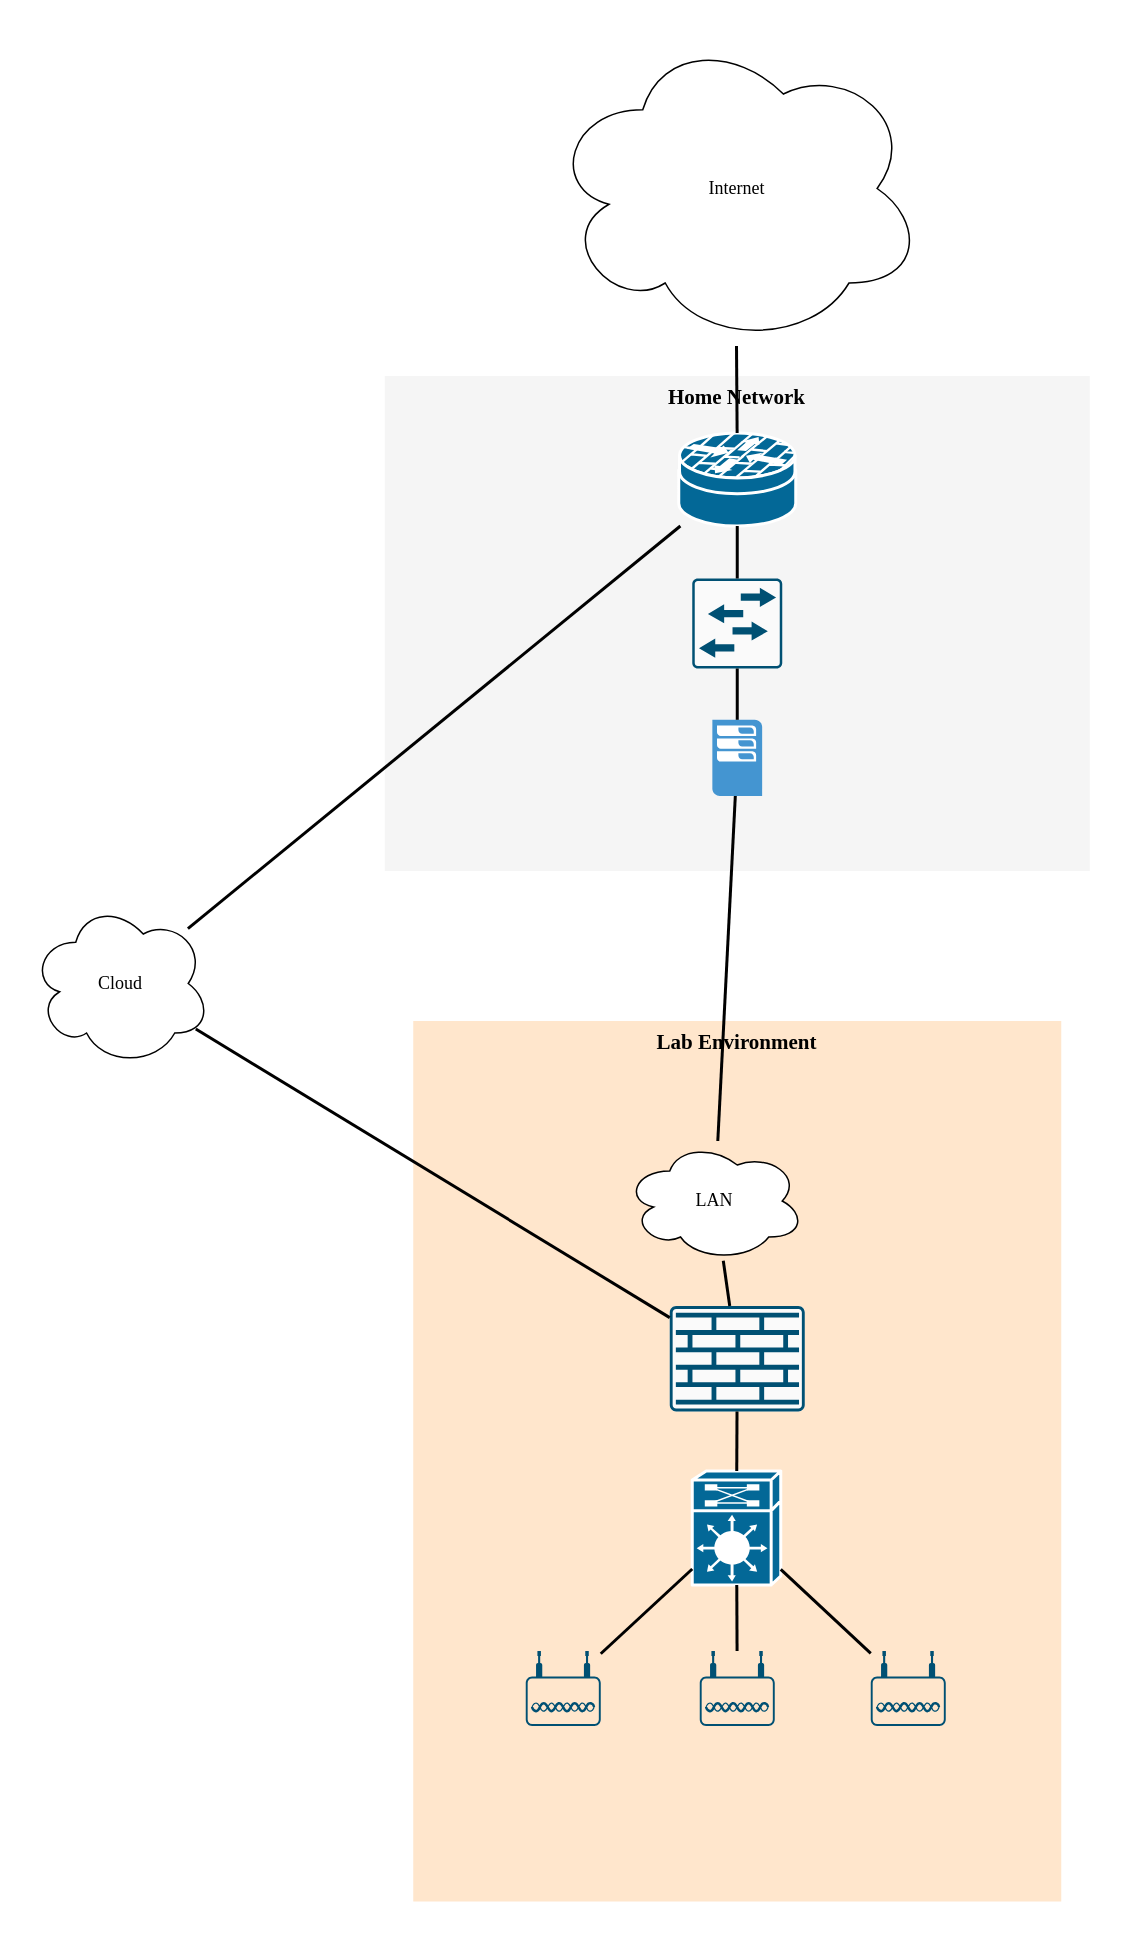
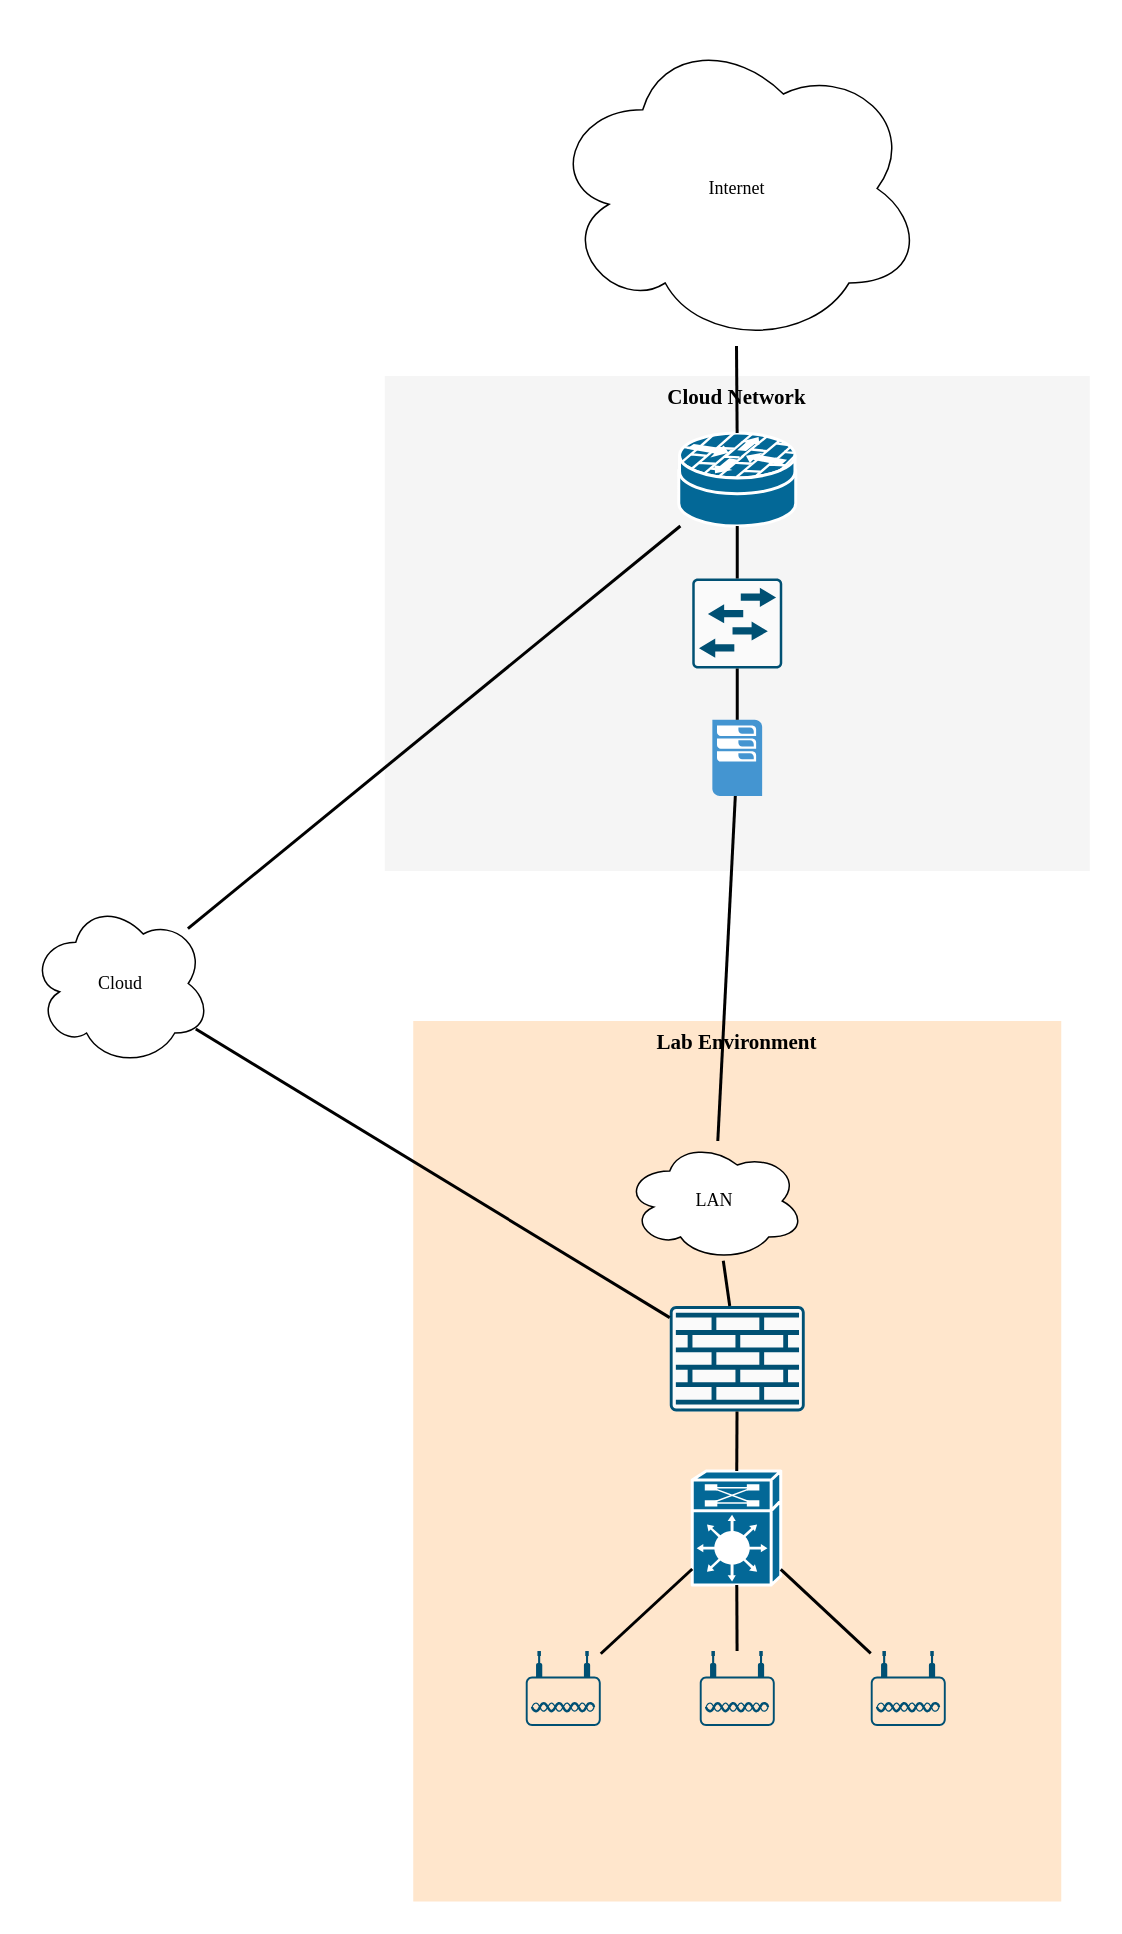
node "Home Network": label "Home Network" -> "Cloud Network"
